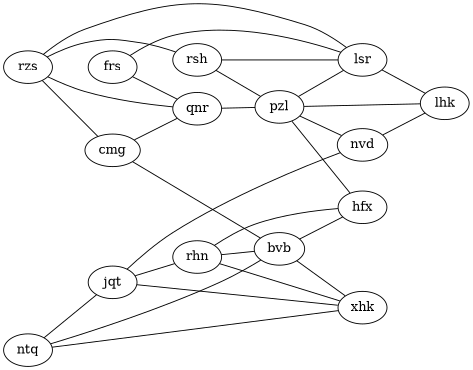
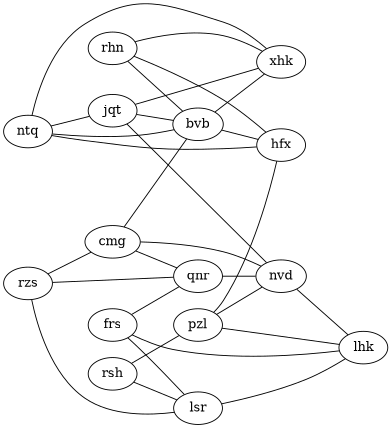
edge "rsh" -- "rzs": removed
edge "lsr" -- "pzl": removed
edge "pzl" -- "qnr": now "nvd" -- "qnr"
edge "ntq" -- "hfx": added
edge "cmg" -- "nvd": added
edge "rhn" -- "jqt": now "bvb" -- "jqt"
edge "frs" -- "lhk": added
